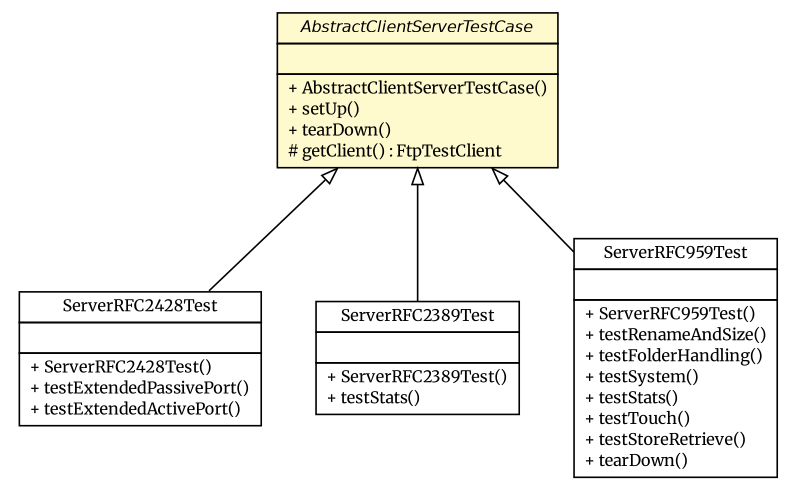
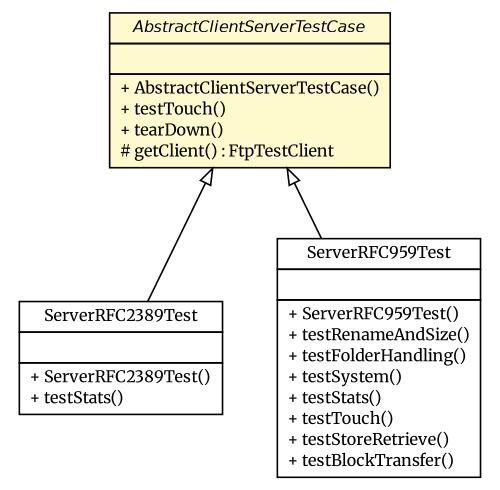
node "AbstractClientServerTestCase": text "+ setUp()" -> "+ testTouch()"
node "ServerRFC2428Test": removed
node "ServerRFC959Test": text "+ tearDown()" -> "+ testBlockTransfer()"
